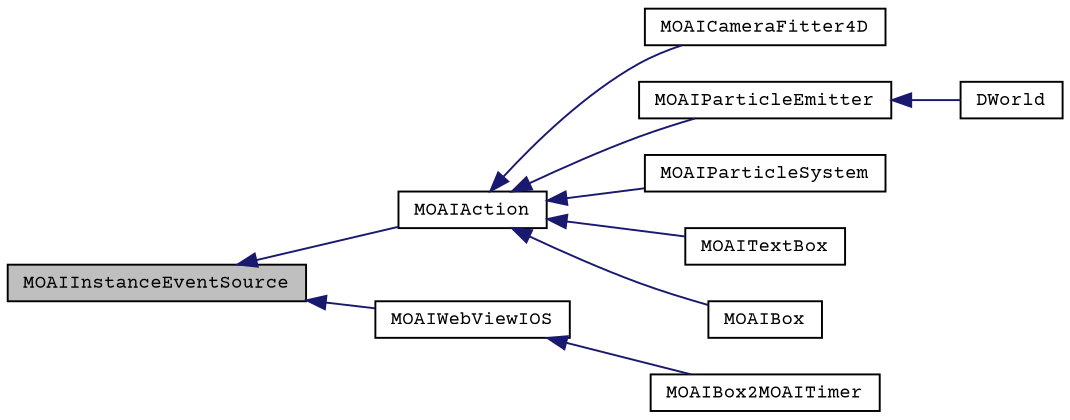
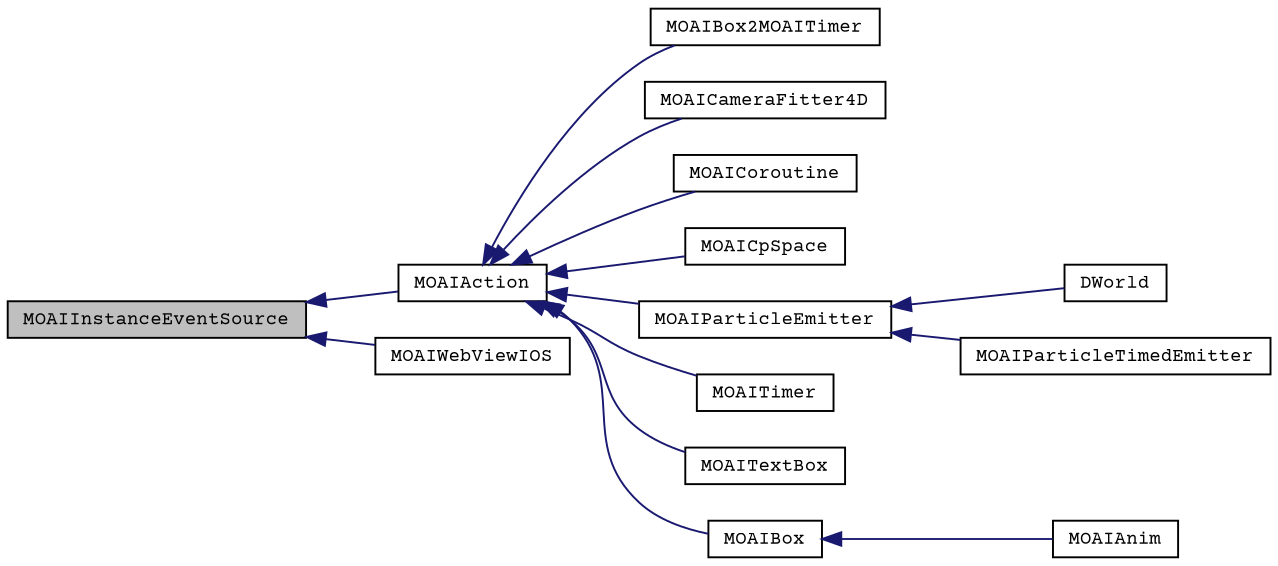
node "MOAICoroutine": added
node "MOAIParticleSystem": label "MOAIParticleSystem" -> "MOAITimer"
node "MOAICpSpace": added
node "MOAIParticleTimedEmitter": added
edge "MOAIBox2MOAITimer" -> "MOAIWebViewIOS": now "MOAIBox2MOAITimer" -> "MOAIAction"
node "MOAIAnim": added
